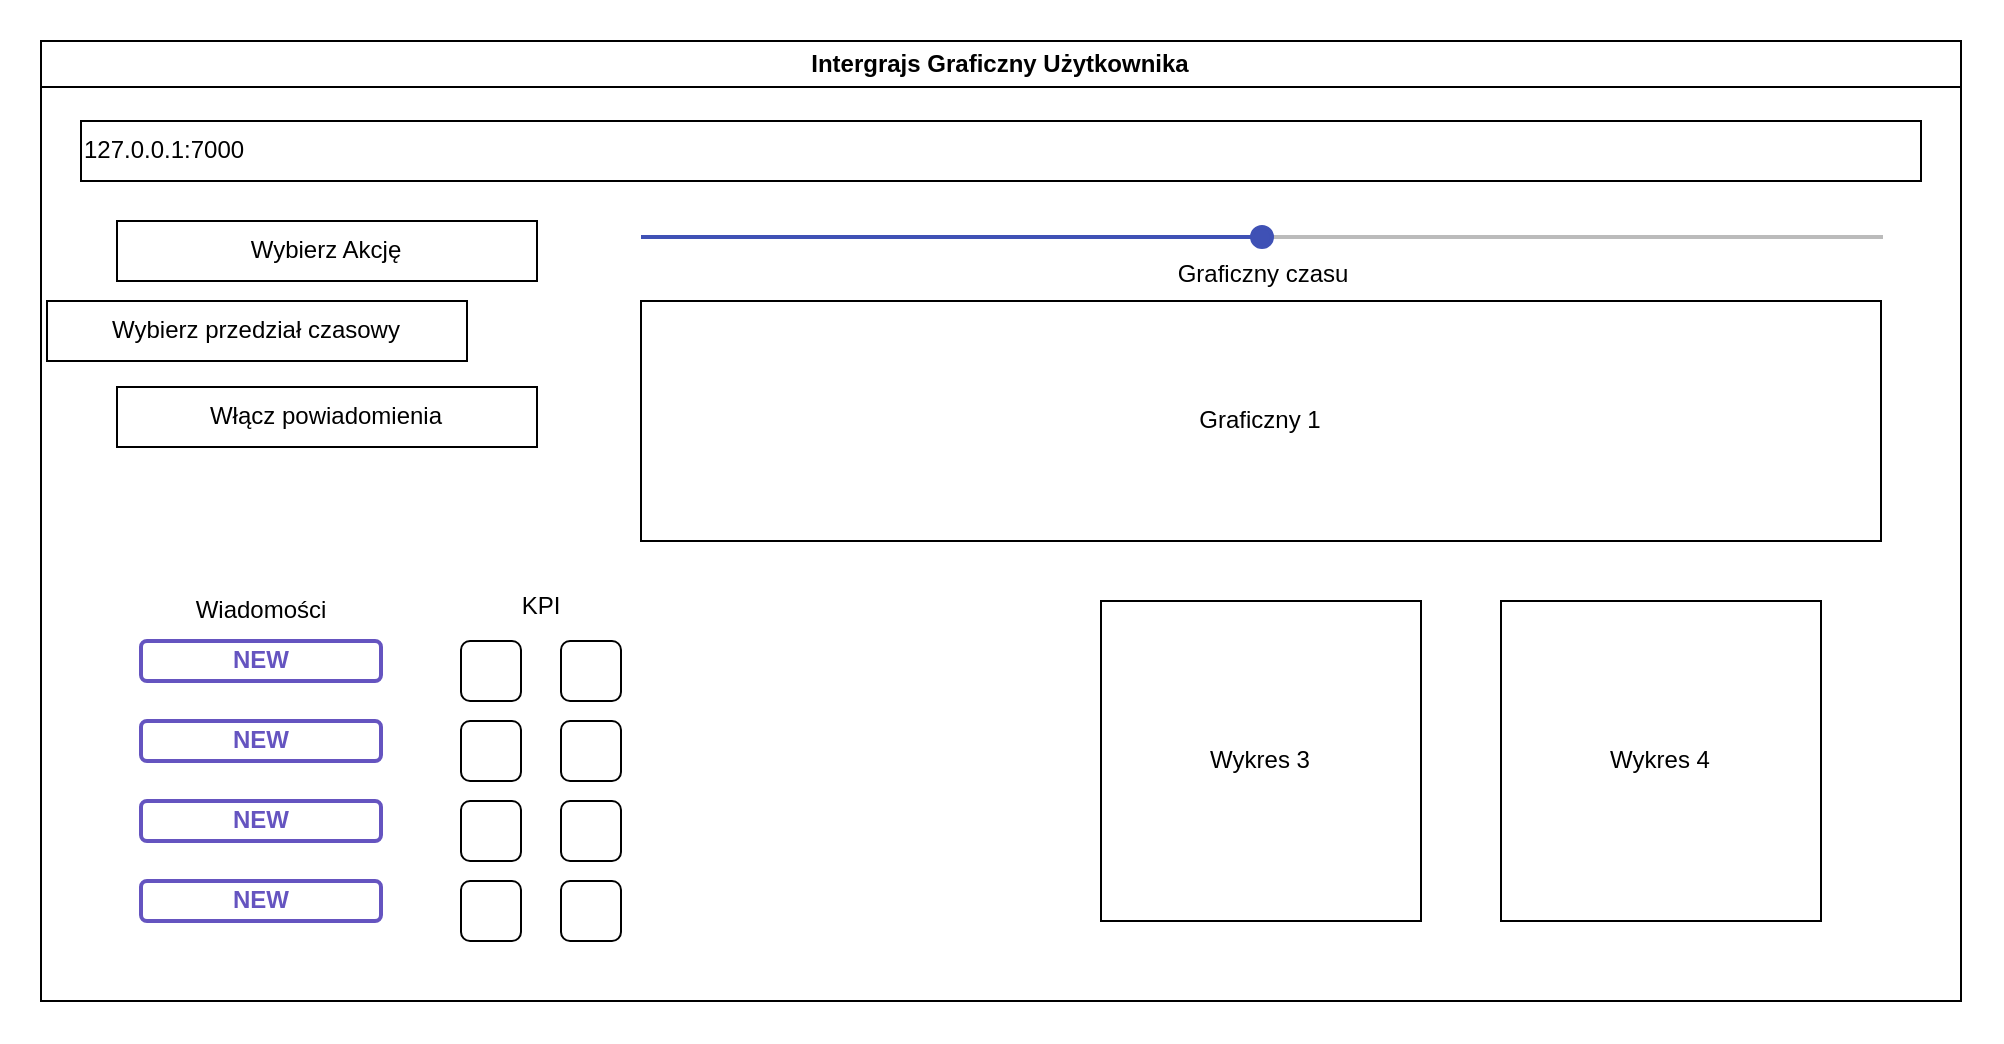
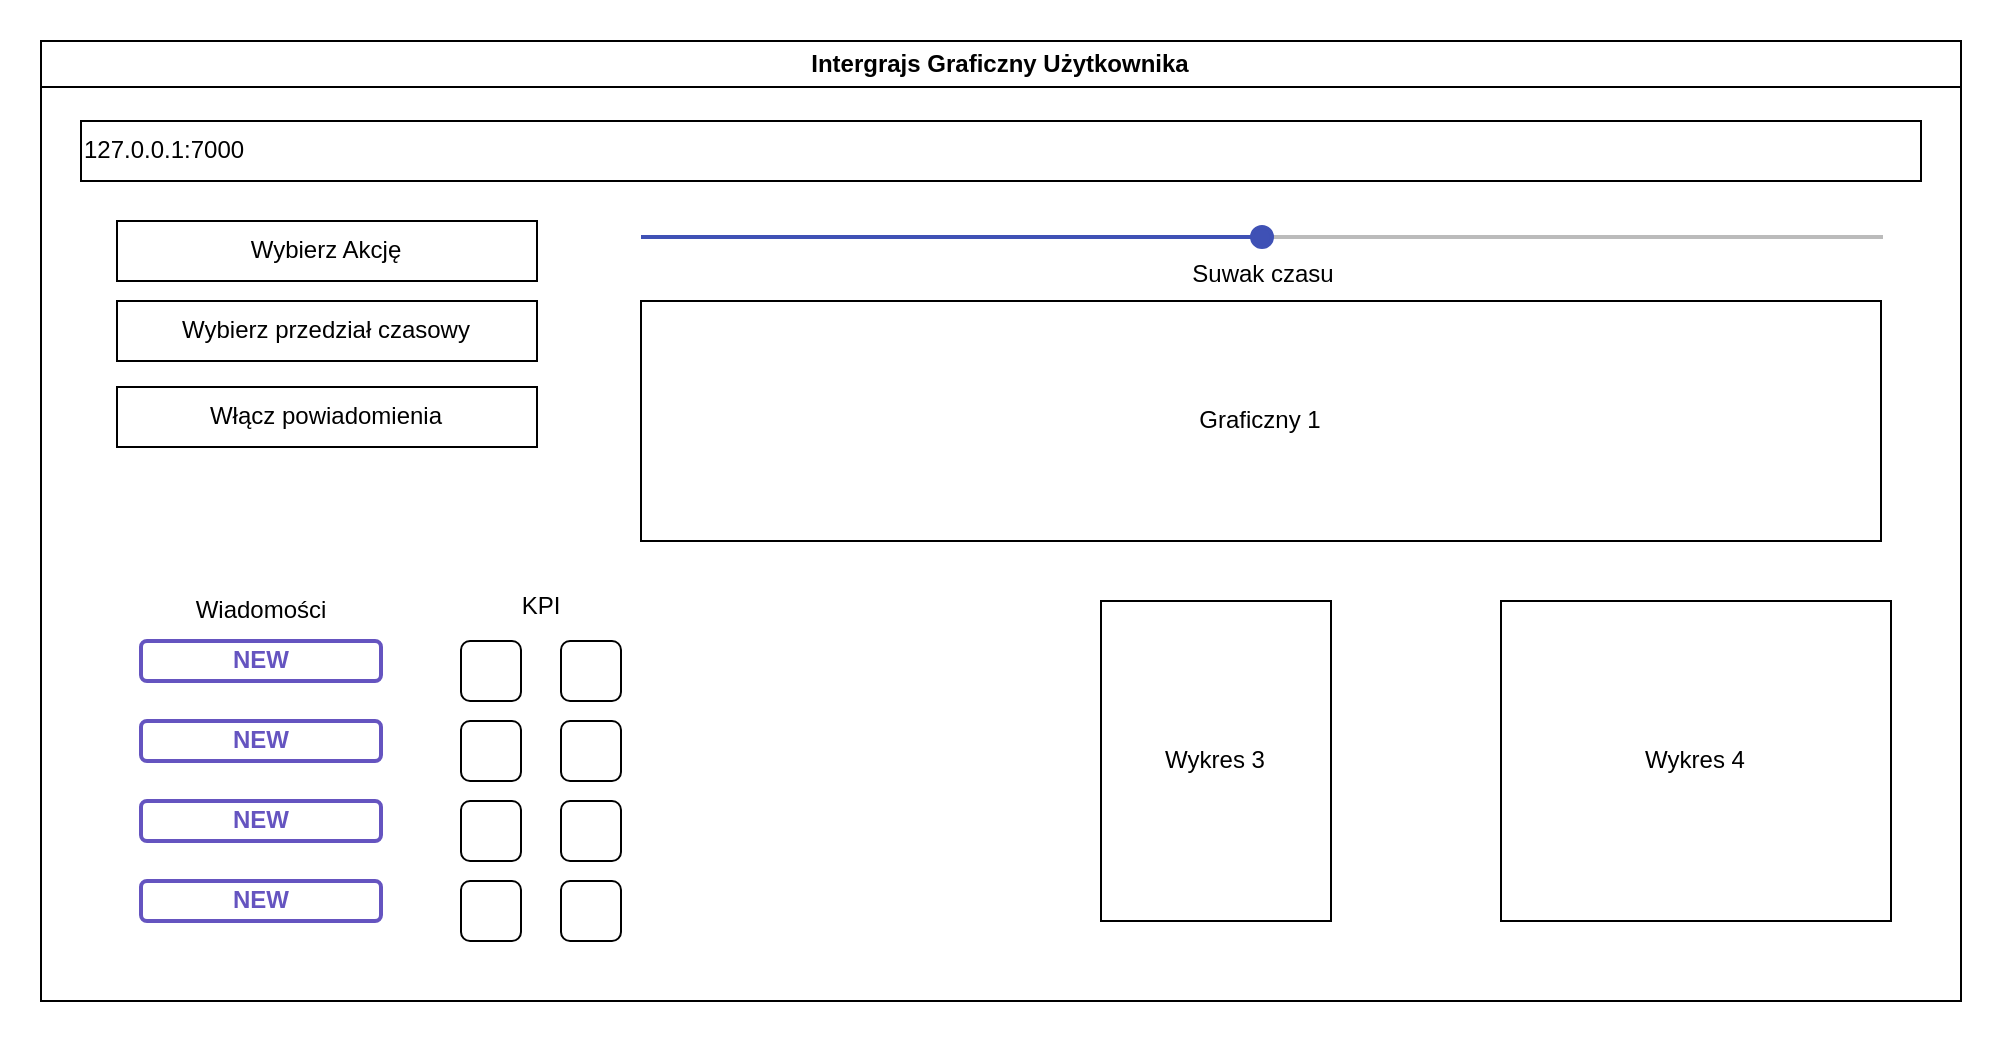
node "Graficzny czasu": label "Graficzny czasu" -> "Suwak czasu"
node "Wybierz przedział czasowy": moved (257, 331) -> (327, 331)
node "Wykres 3": size 320x320 -> 230x320
node "Wykres 4": size 320x320 -> 390x320
